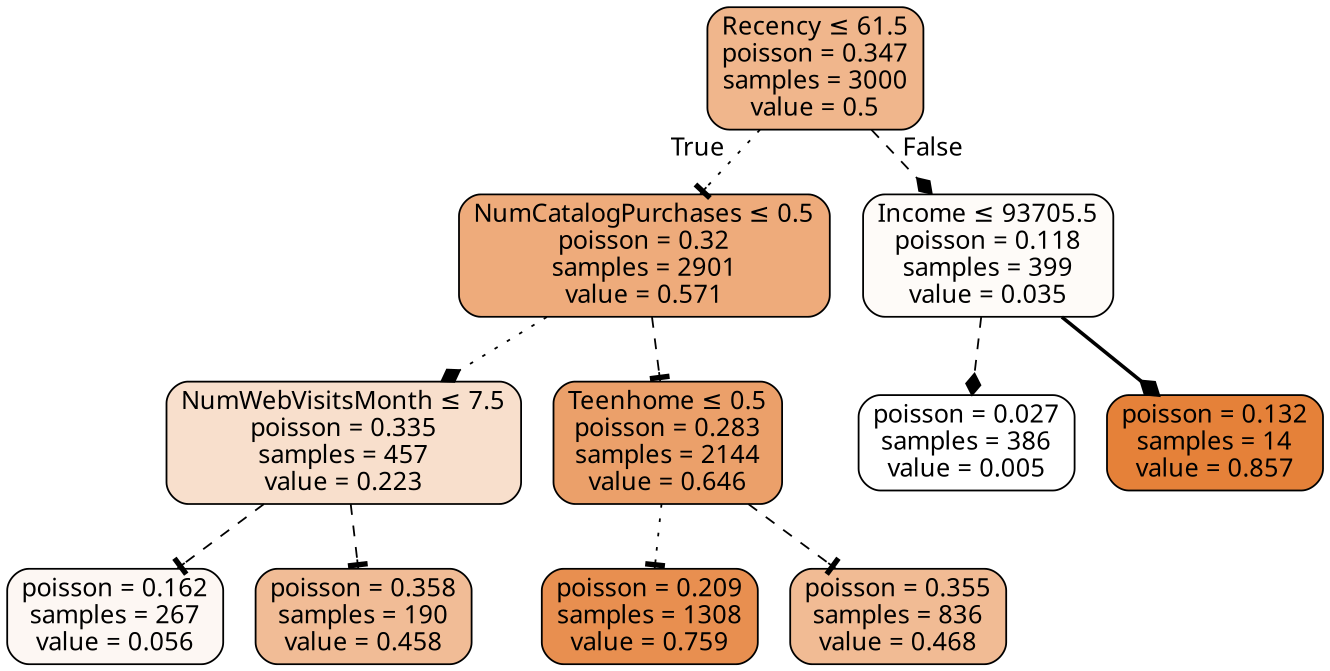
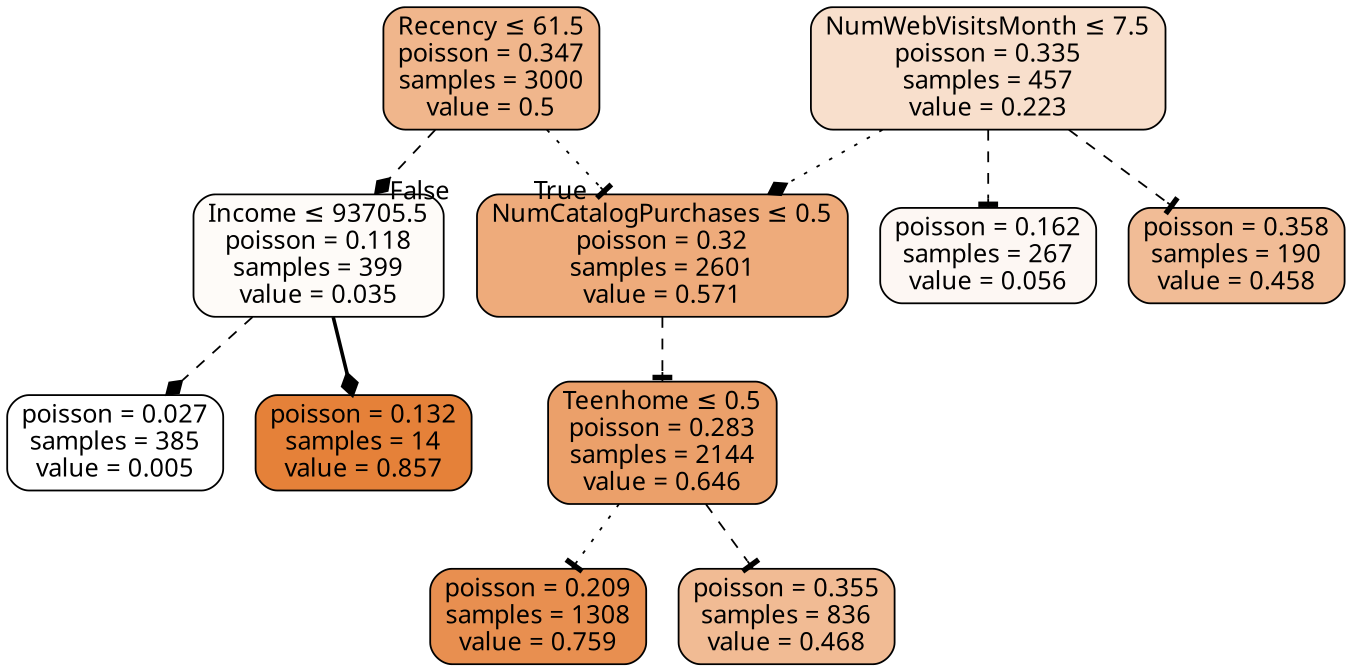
node "NumCatalogPurchases ≤ 0.5": text "samples = 2901" -> "samples = 2601"
edge "NumCatalogPurchases ≤ 0.5" -> "NumWebVisitsMonth ≤ 7.5": reversed
node "poisson = 0.027": text "samples = 386" -> "samples = 385"
